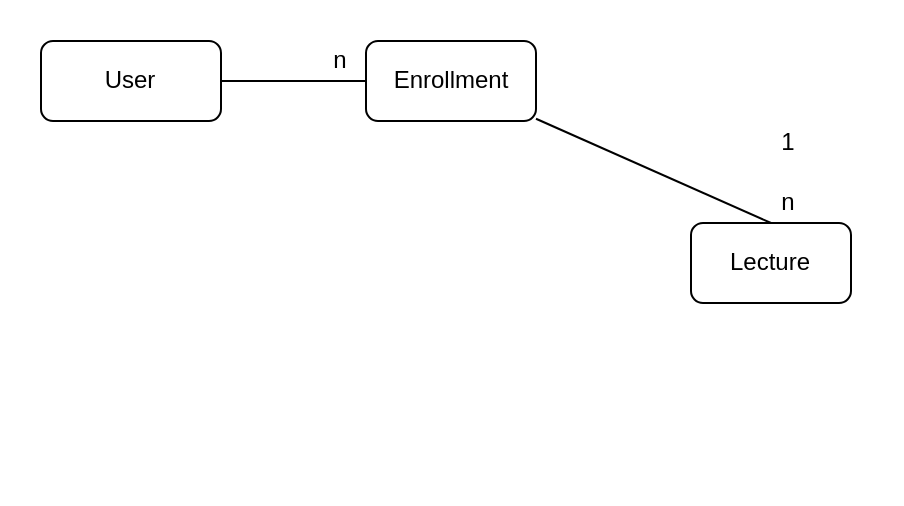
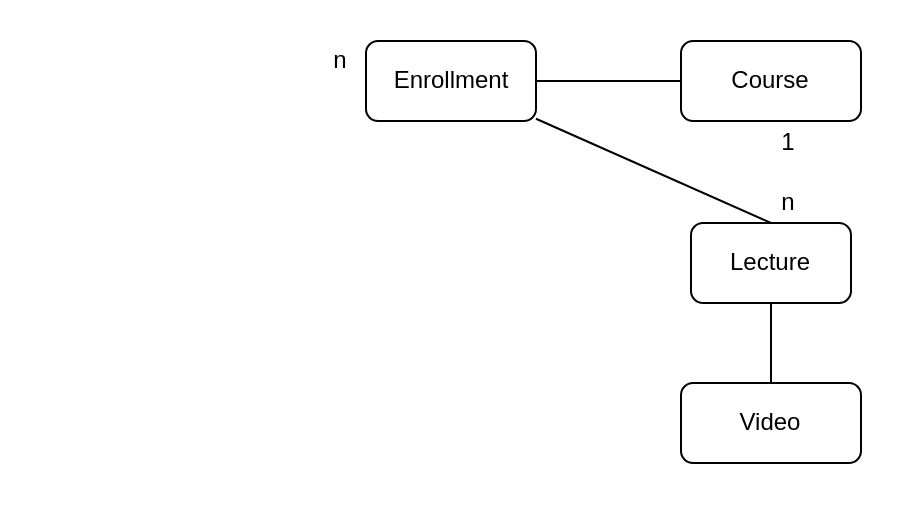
node "User": removed
edge "User" -- "Enrollment": removed
edge "Enrollment" -- "Course": added
node "Course": added
edge "Lecture" -- "Video": added
node "Video": added
